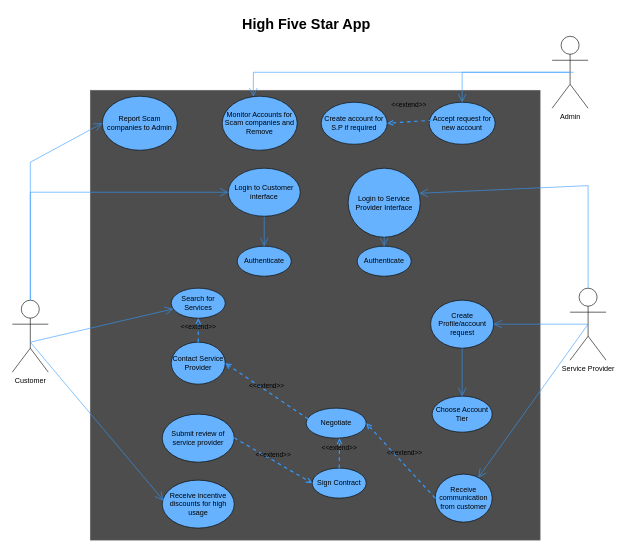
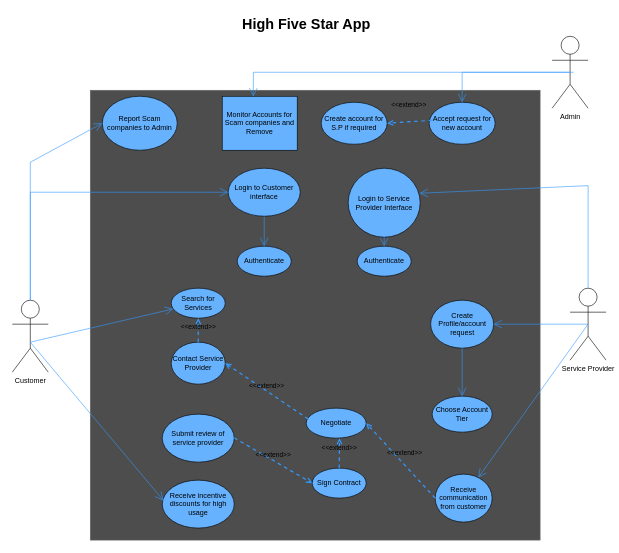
node "Monitor Accounts for Scam companies and Remove": shape ellipse -> rectangle
